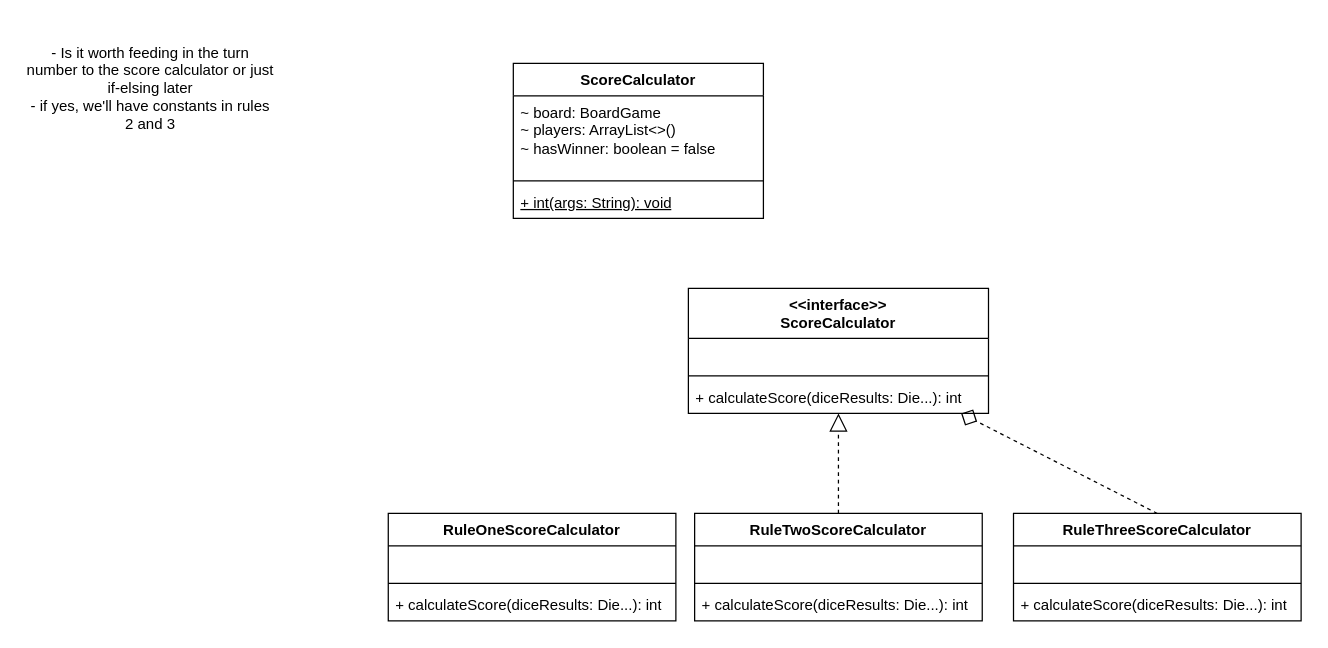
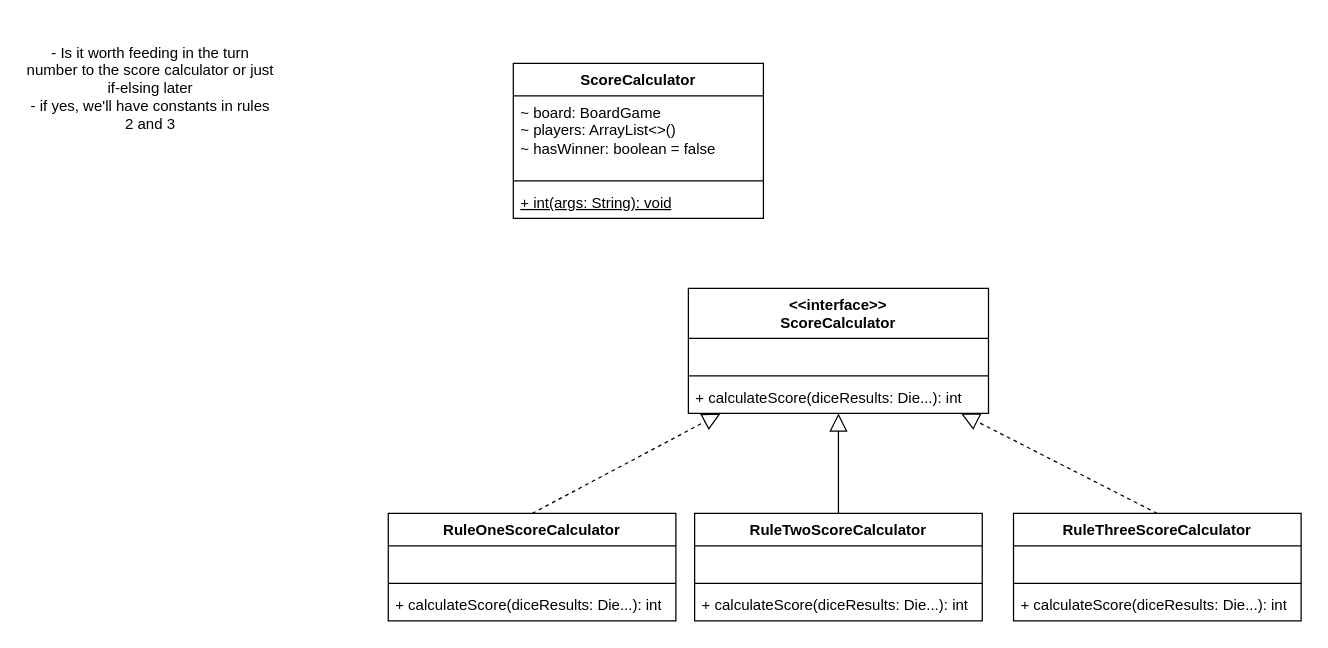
edge "RuleThreeScoreCalculator" -> "<<interface>> ScoreCalculator": arrowhead diamond -> block
edge "RuleOneScoreCalculator" -> "<<interface>> ScoreCalculator": added
edge "RuleTwoScoreCalculator" -> "<<interface>> ScoreCalculator": style dashed -> solid
